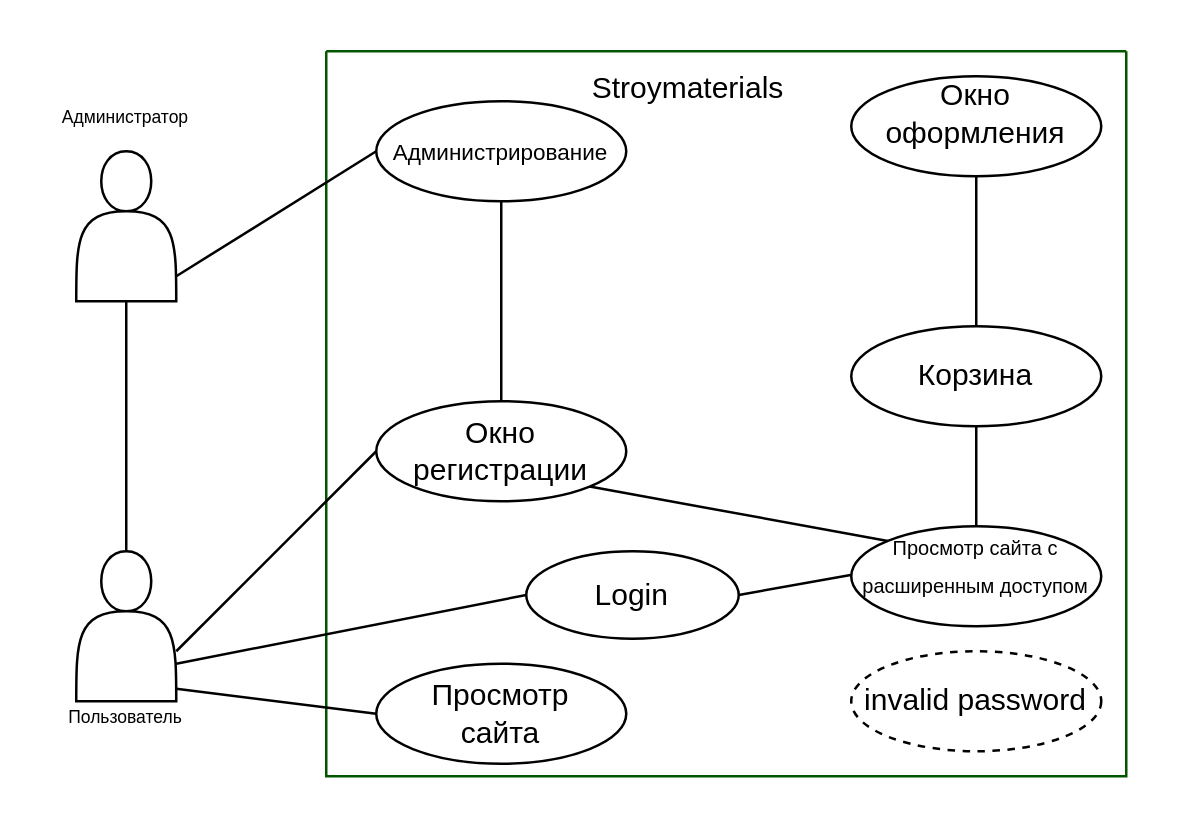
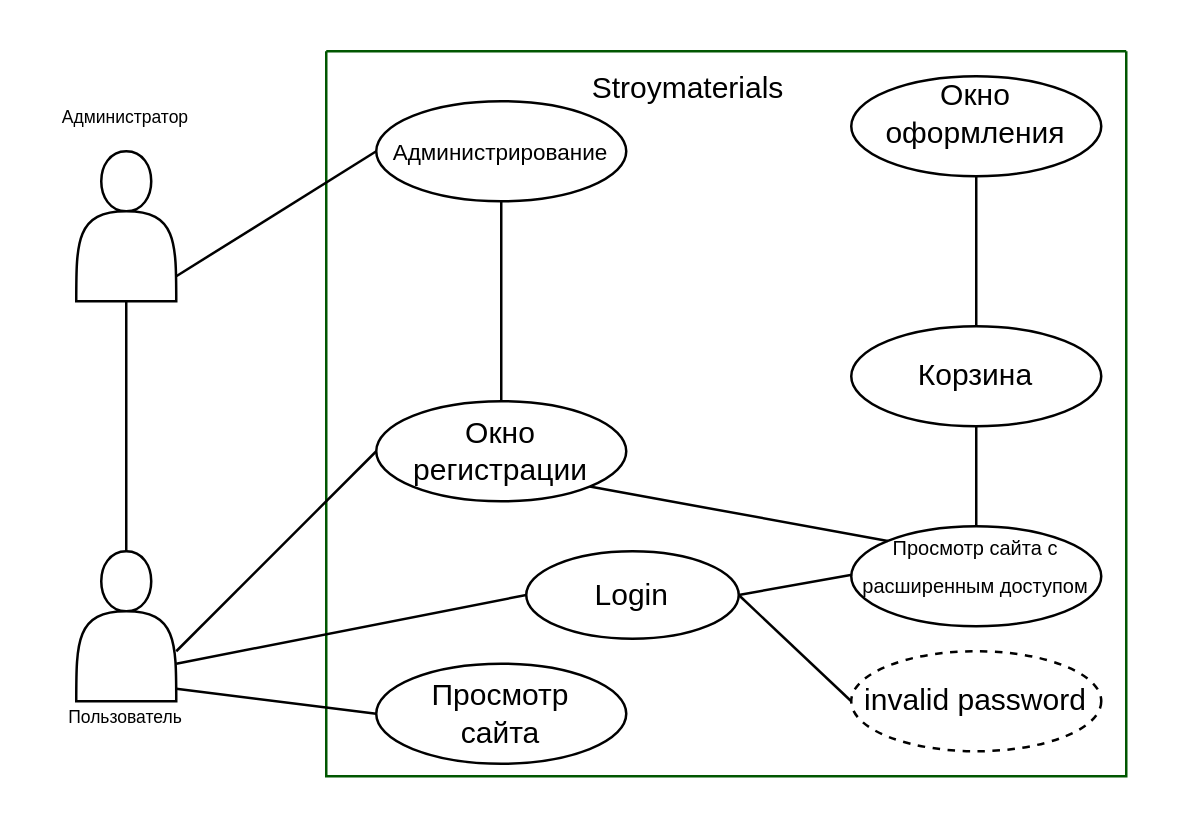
edge "Login" -- "invalid password": added
